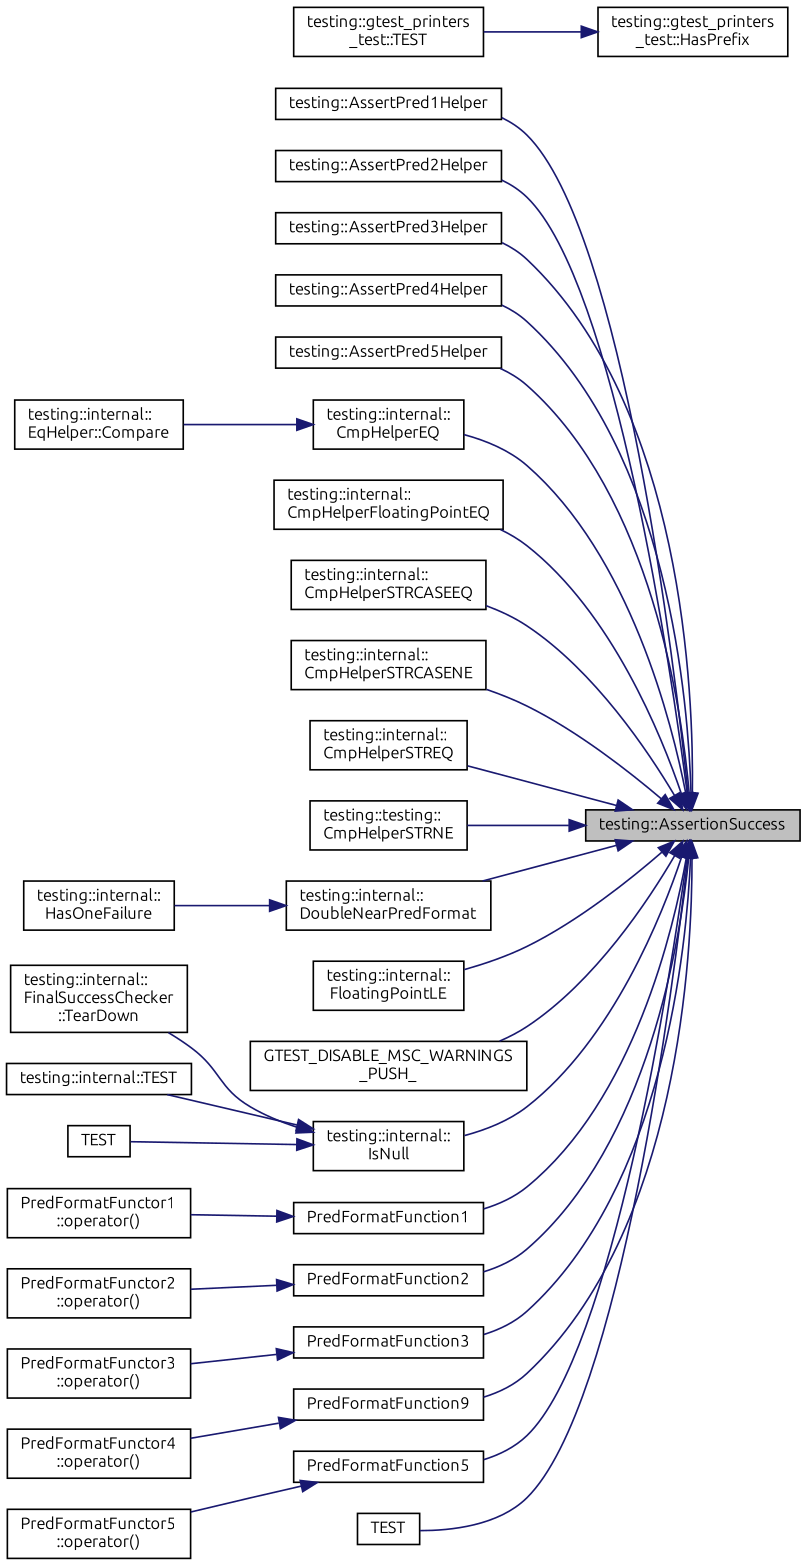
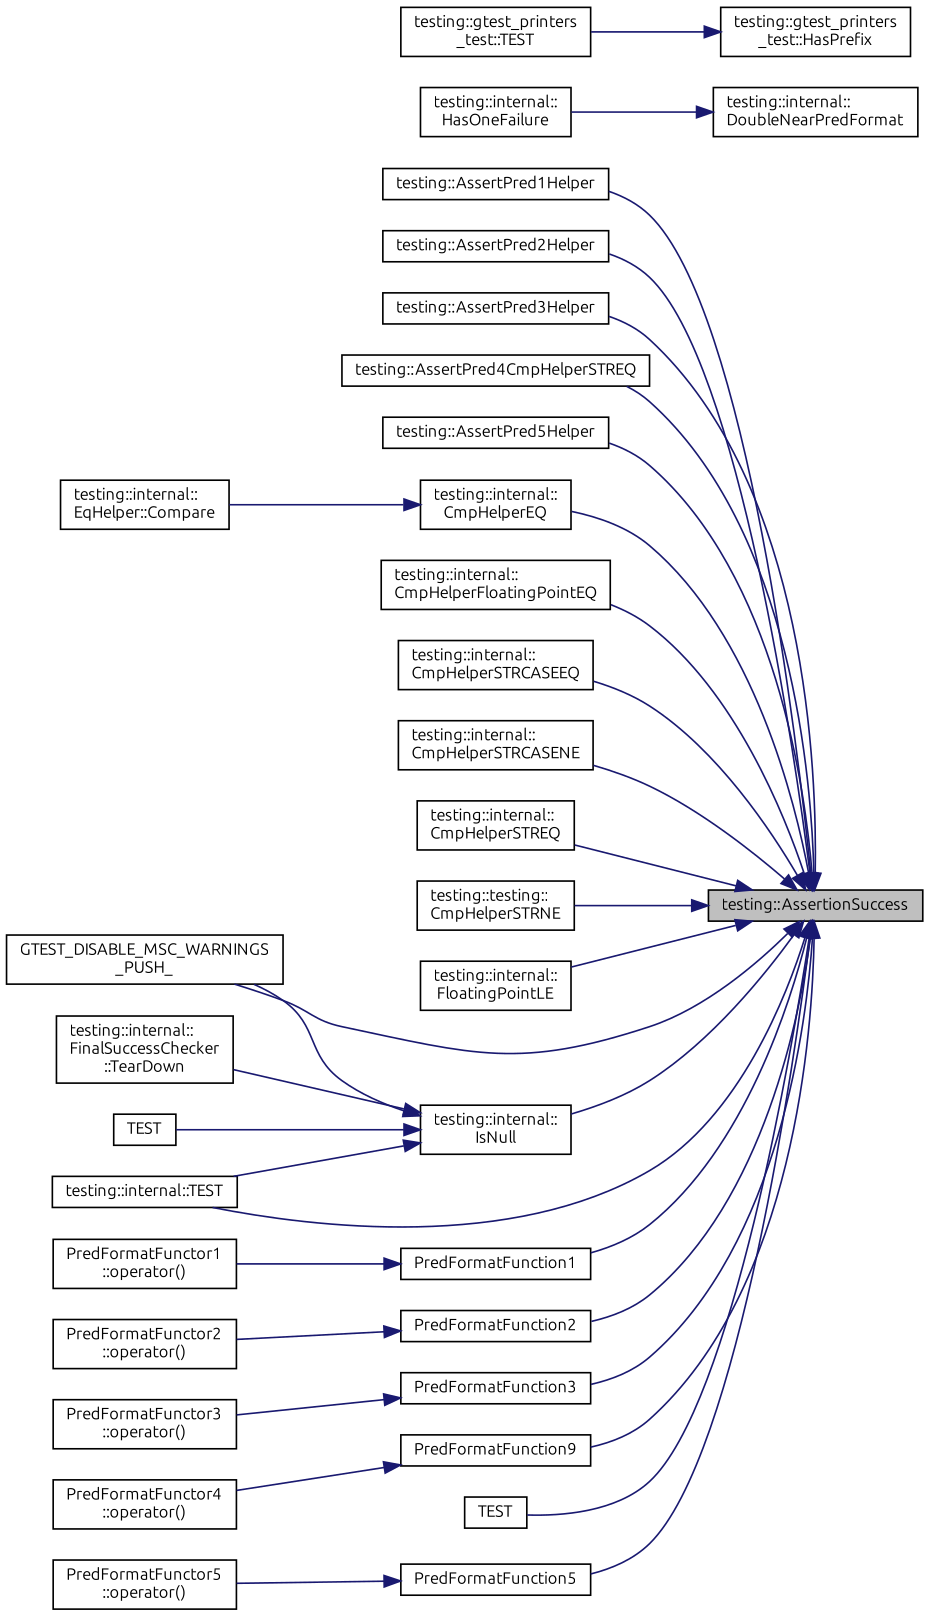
node "testing::AssertPred4Helper": label "testing::AssertPred4Helper" -> "testing::AssertPred4CmpHelperSTREQ"
edge "testing::internal:: DoubleNearPredFormat" -> "testing::AssertionSuccess": now "testing::internal::TEST" -> "testing::AssertionSuccess"
edge "GTEST_DISABLE_MSC_WARNINGS _PUSH_" -> "testing::internal:: IsNull": added
